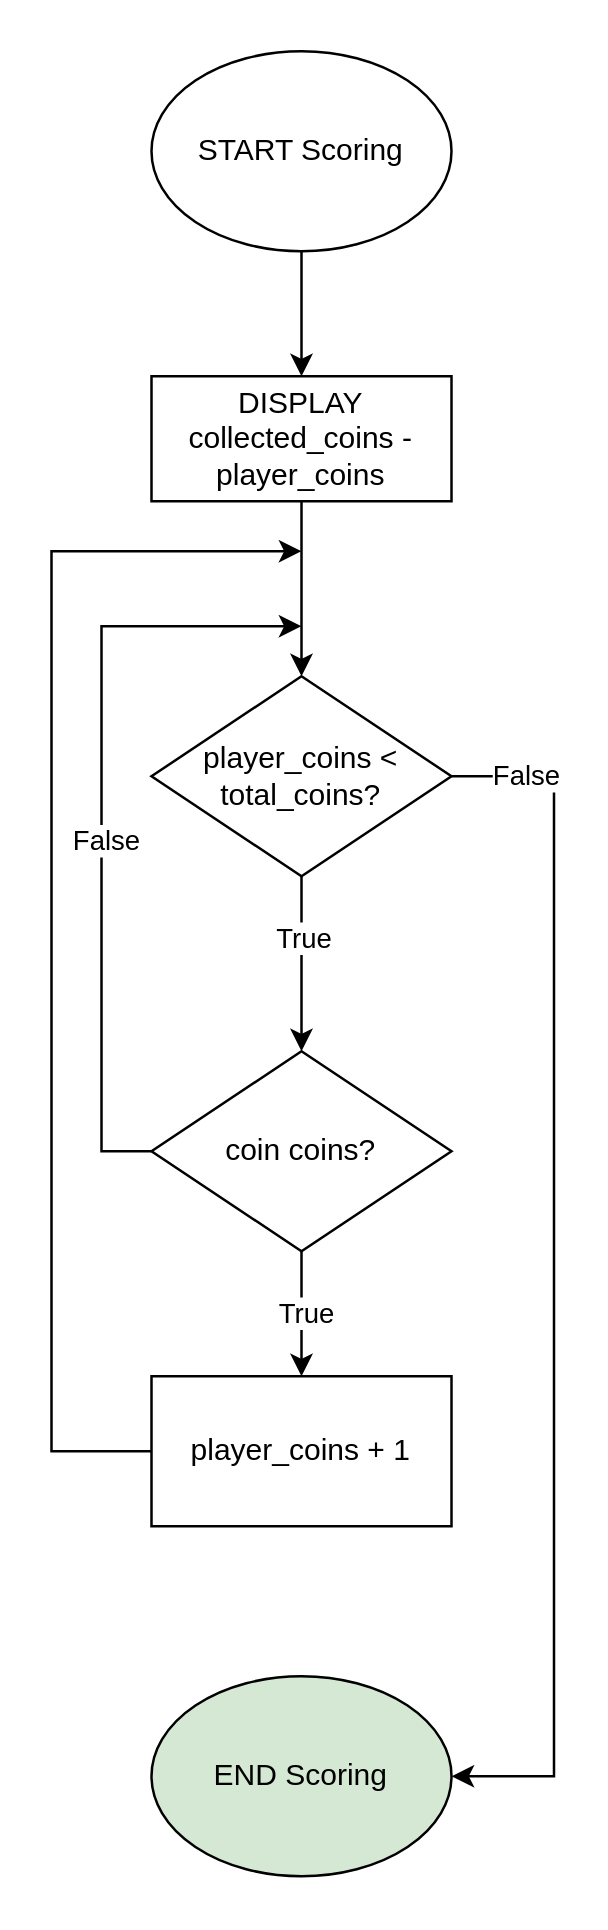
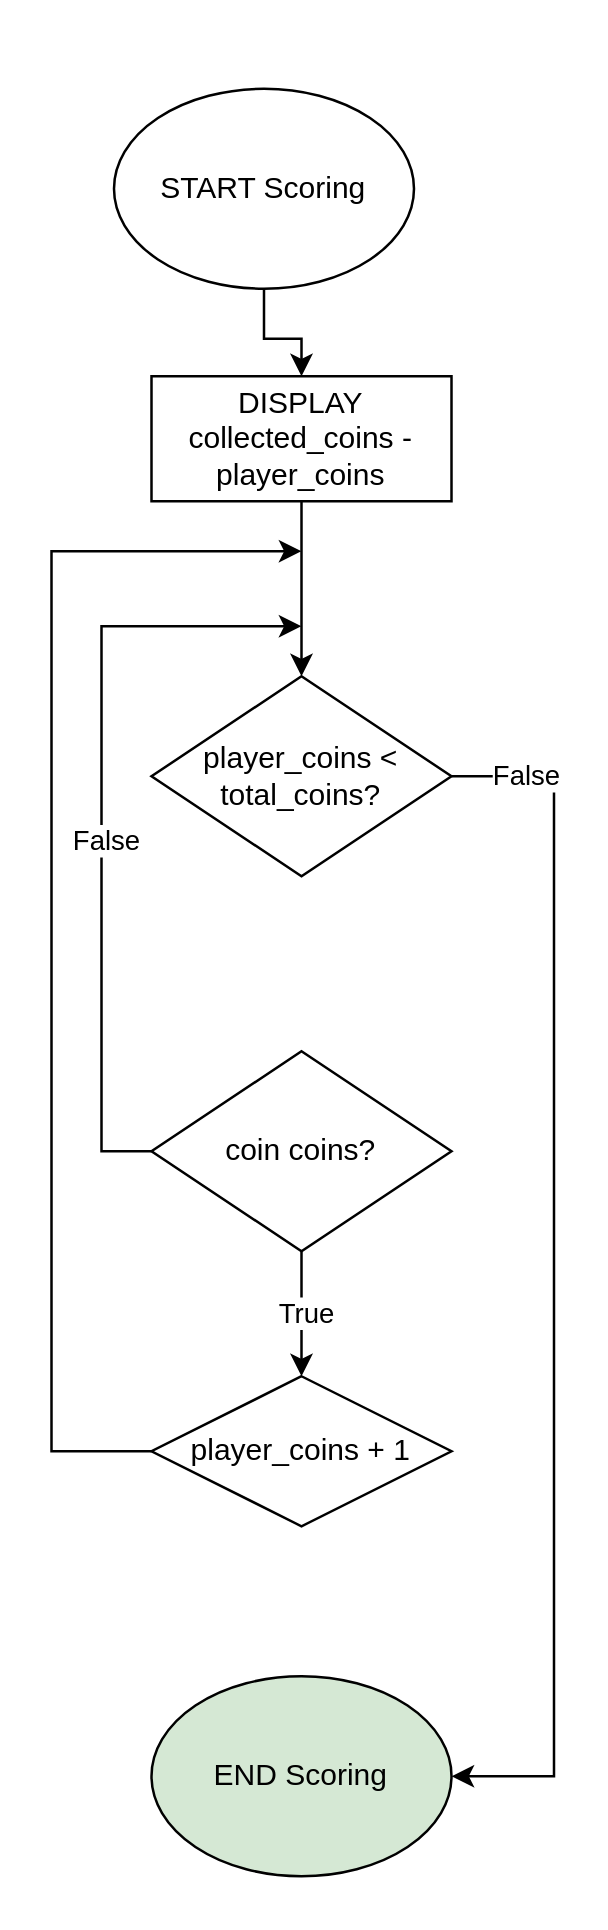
node "START Scoring": moved (301, 151) -> (264, 189)
edge "player_coins < total_coins?" -> "coin coins?": removed, label "True"
node "player_coins + 1": shape rectangle -> diamond
